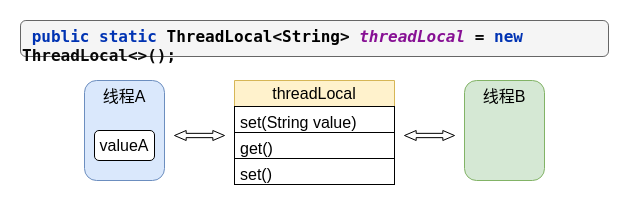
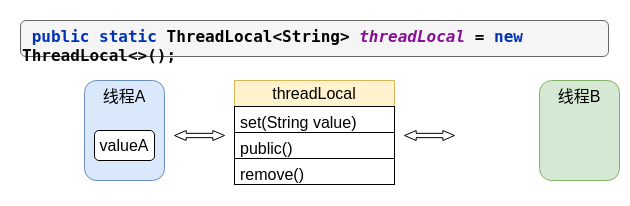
node "线程B": moved (505, 131) -> (580, 131)
node "get()": label "get()" -> "public()"
node "set()": label "set()" -> "remove()"
